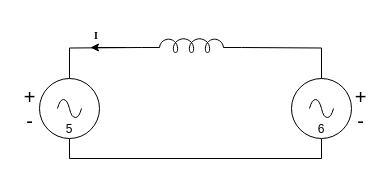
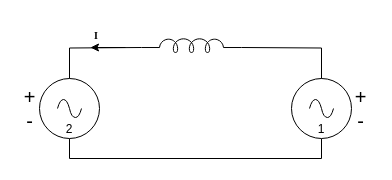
node "5": label "5" -> "2"
node "6": label "6" -> "1"
